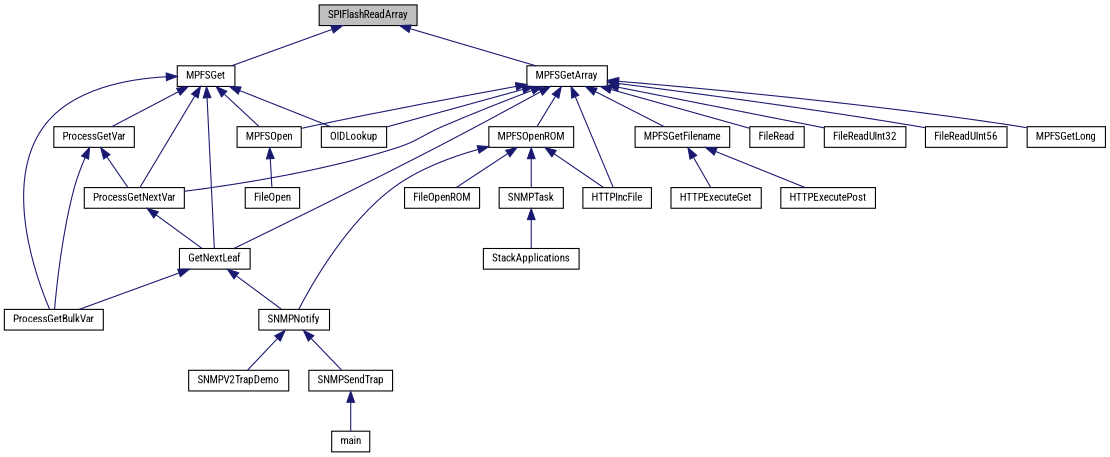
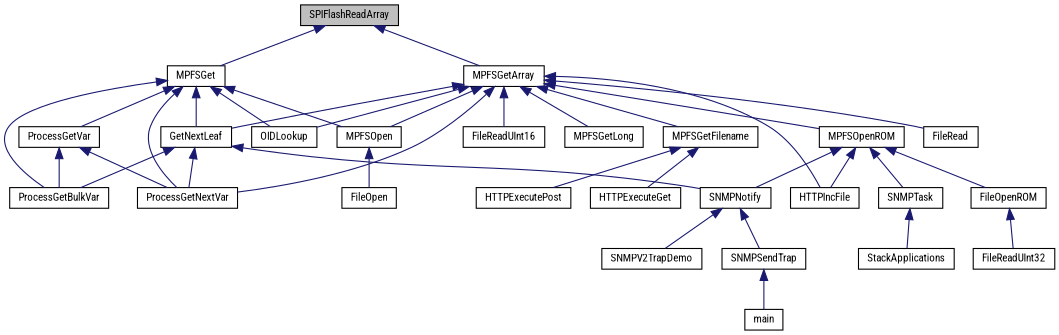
edge "FileReadUInt32" -> "MPFSGetArray": now "FileReadUInt32" -> "FileOpenROM"
node "FileReadUInt56": label "FileReadUInt56" -> "FileReadUInt16"
edge "GetNextLeaf" -> "ProcessGetNextVar": reversed
